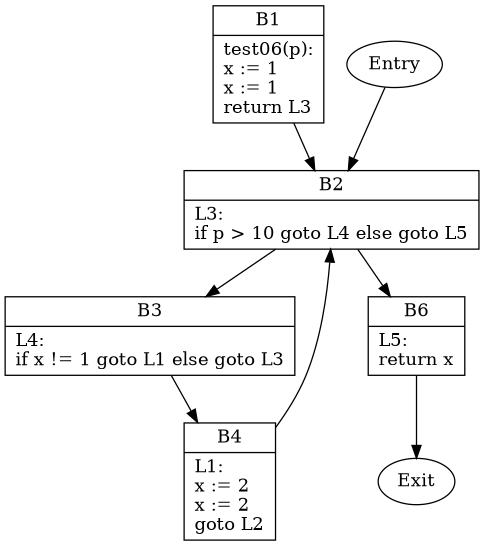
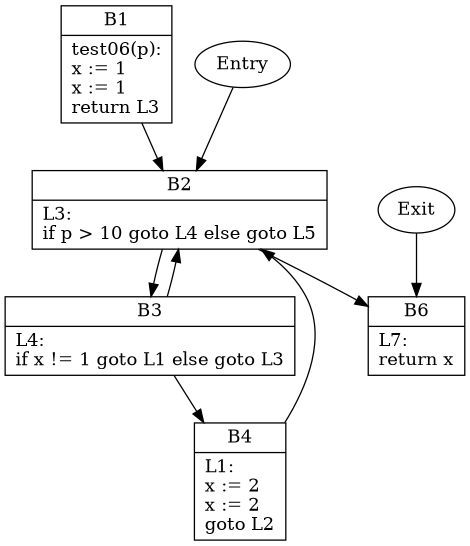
edge "B3" -> "B2": added
node "B6": text "L5:" -> "L7:"
edge "B6" -> "Exit": reversed
